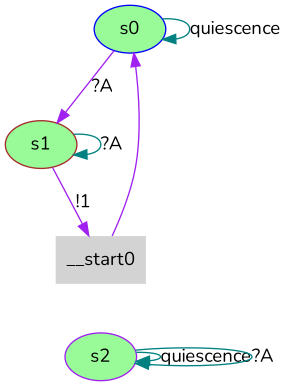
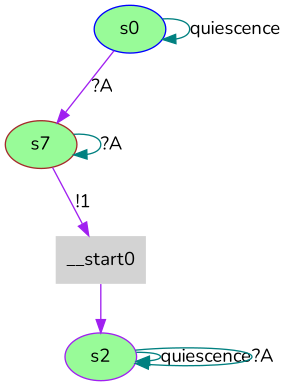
node "s1": label "s1" -> "s7"
edge "__start0" -> "s0": now "__start0" -> "s2"
